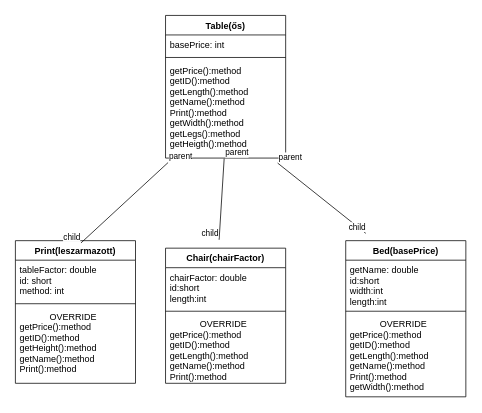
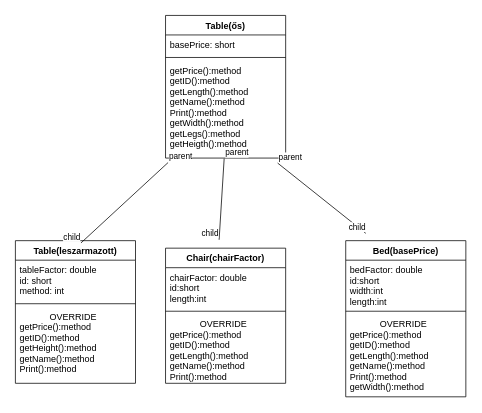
node "basePrice: int": label "basePrice: int" -> "basePrice: short"
node "Print(leszarmazott)": label "Print(leszarmazott)" -> "Table(leszarmazott)"
node "getName: double id:short width:int length:int": label "getName: double id:short width:int length:int" -> "bedFactor: double id:short width:int length:int"
